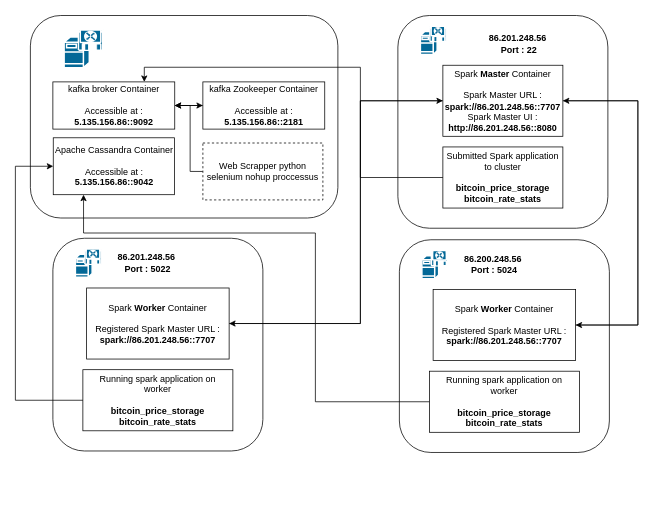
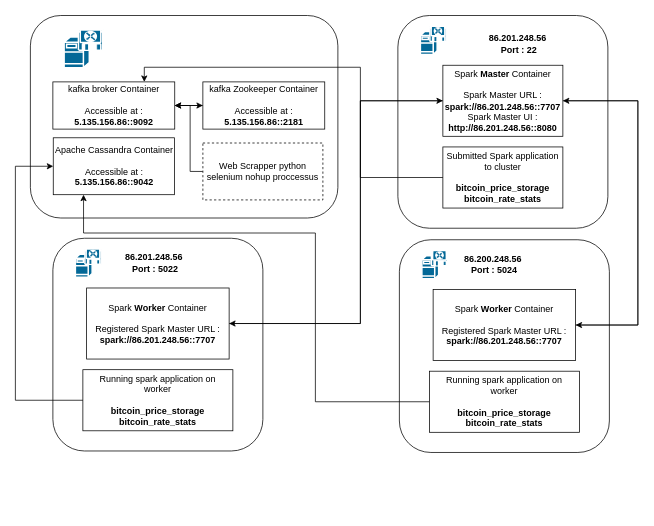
node "86.201.248.56 Port : 5022": moved (147, 263) -> (154, 263)
